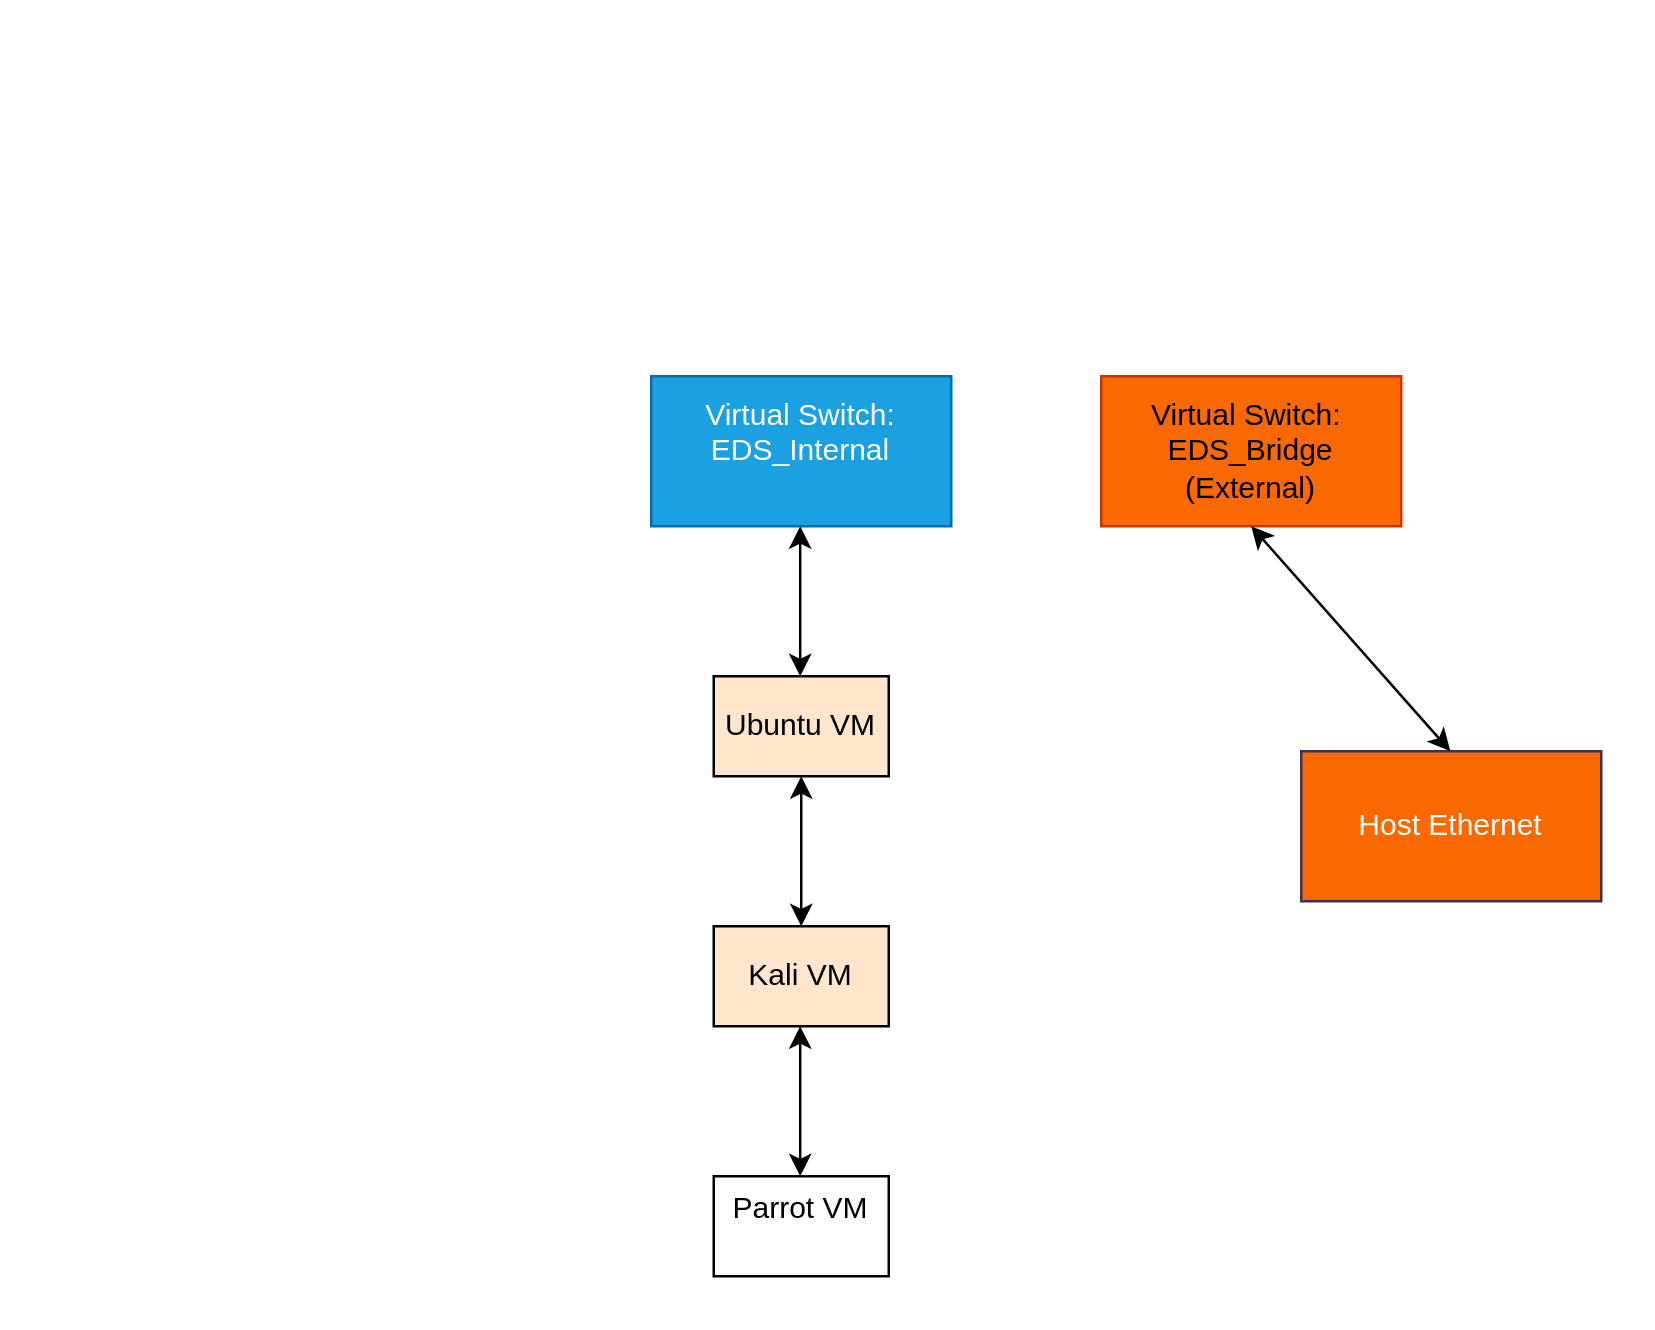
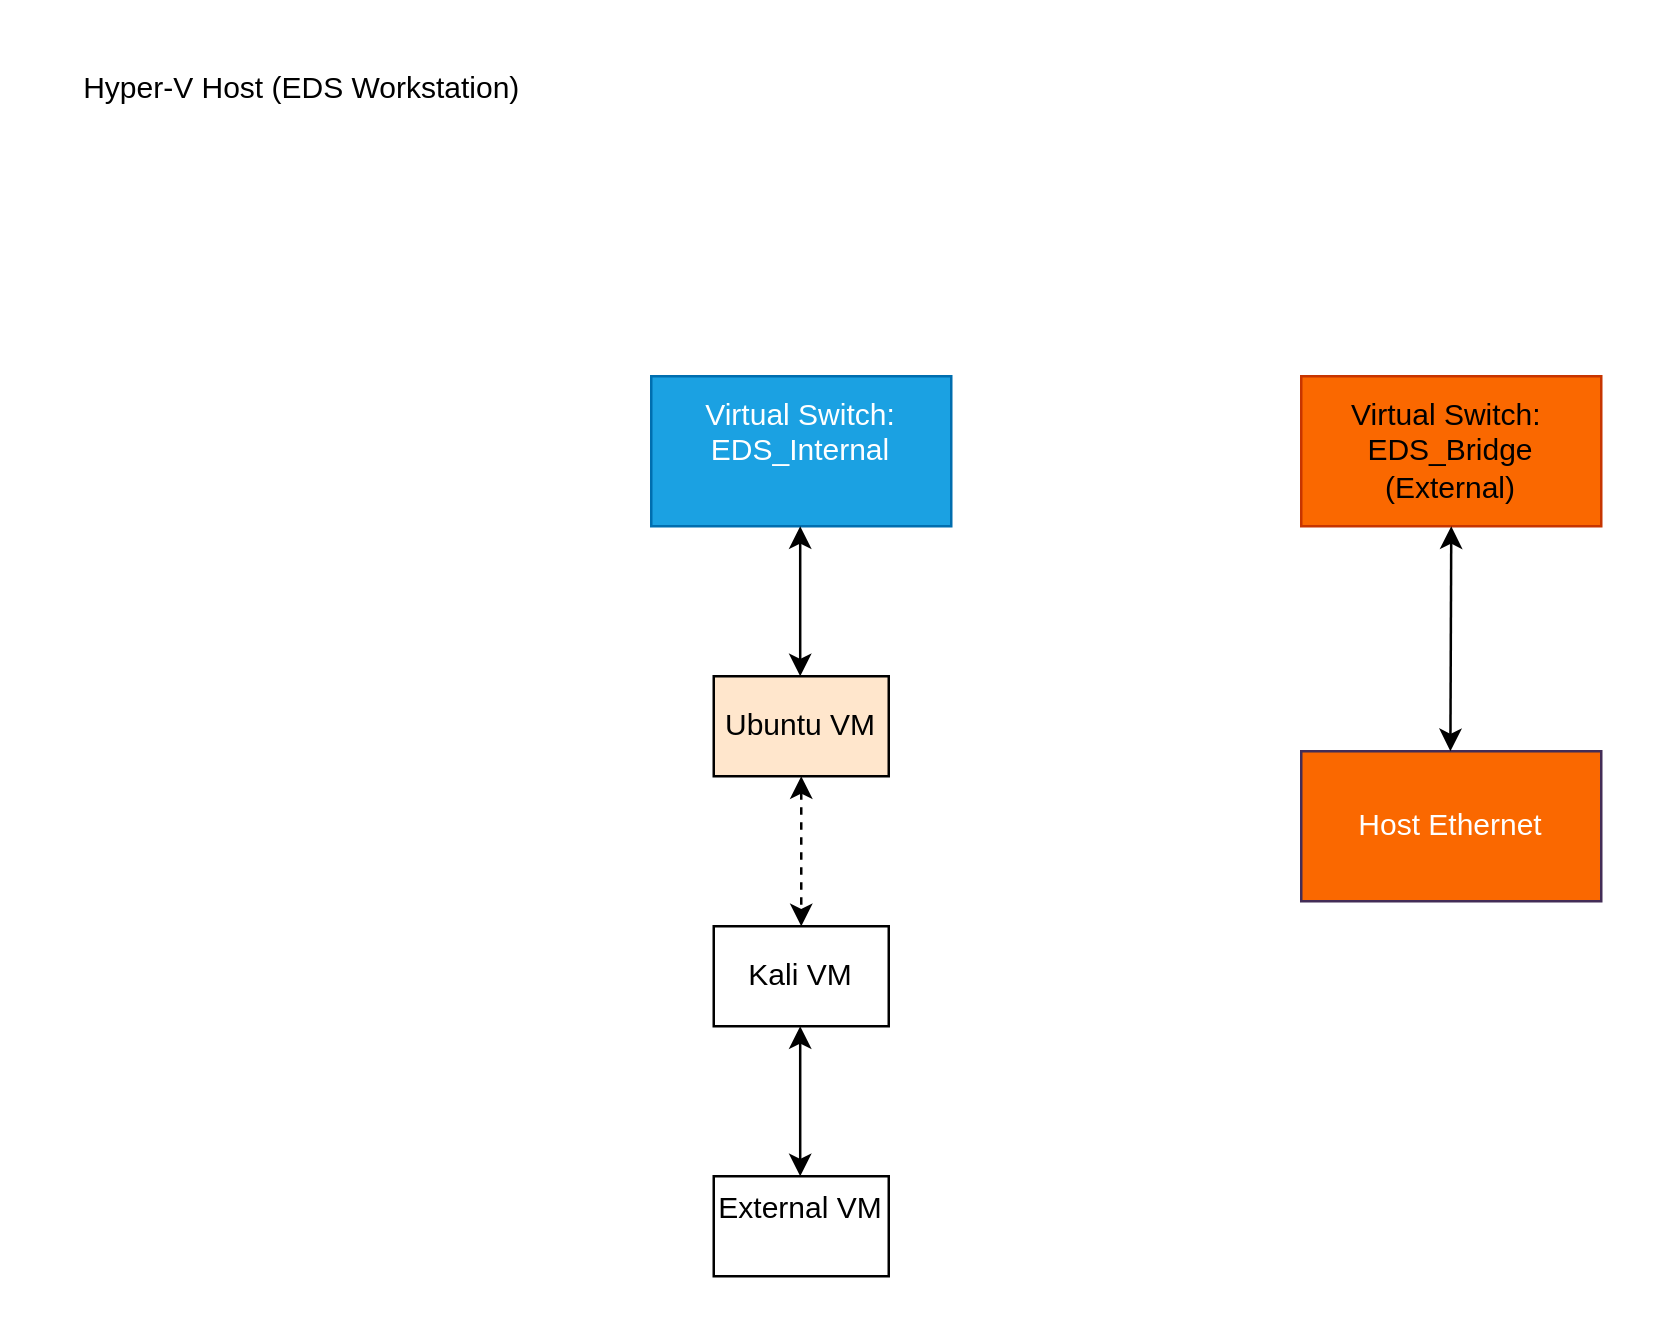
node "Hyper-V Host (EDS Workstation)": added
node "Virtual Switch: EDS_Bridge (External)": moved (1251, 451) -> (1451, 451)
edge "Ubuntu VM" -- "Kali VM": style solid -> dashed
node "Kali VM": fillcolor #ffe6cc -> #ffffff
node "Parrot VM": label "Parrot VM" -> "External VM"
